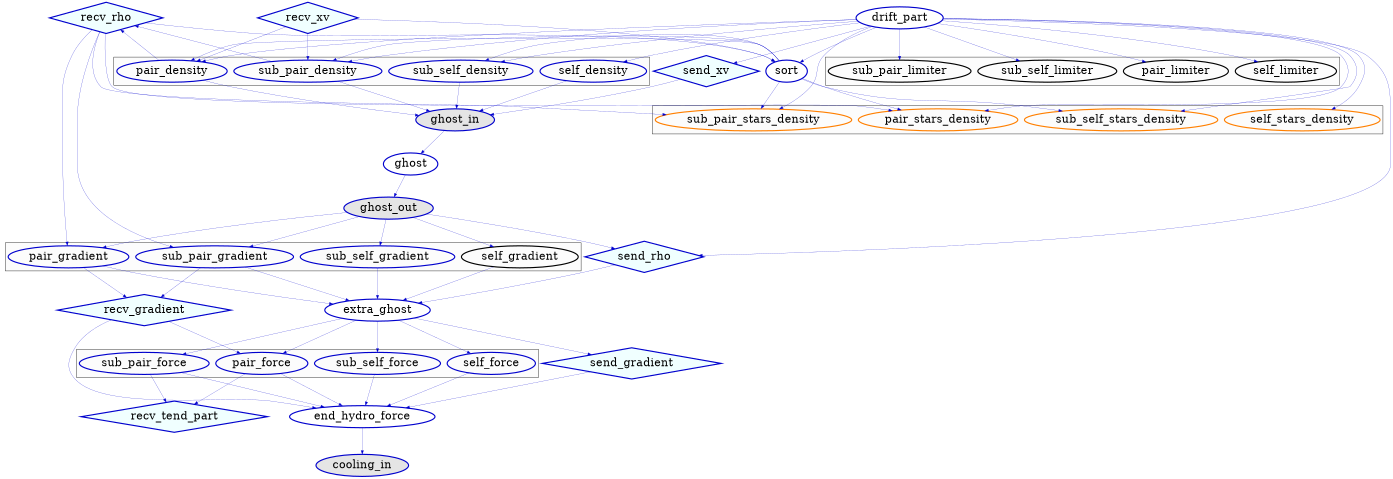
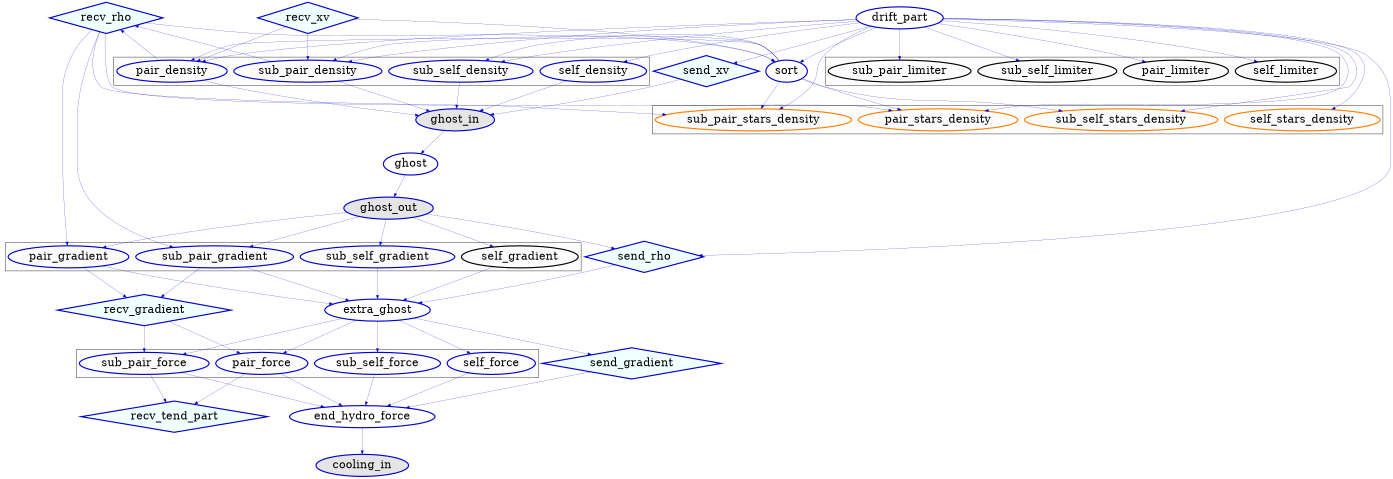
edge "recv_gradient" -> "end_hydro_force": now "recv_gradient" -> "sub_pair_force"
